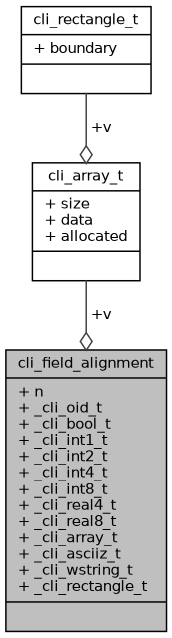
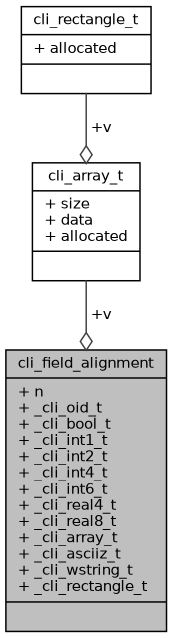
node "cli_rectangle_t": text "+ boundary" -> "+ allocated"
node "cli_field_alignment": text "+ _cli_int8_t" -> "+ _cli_int6_t"
